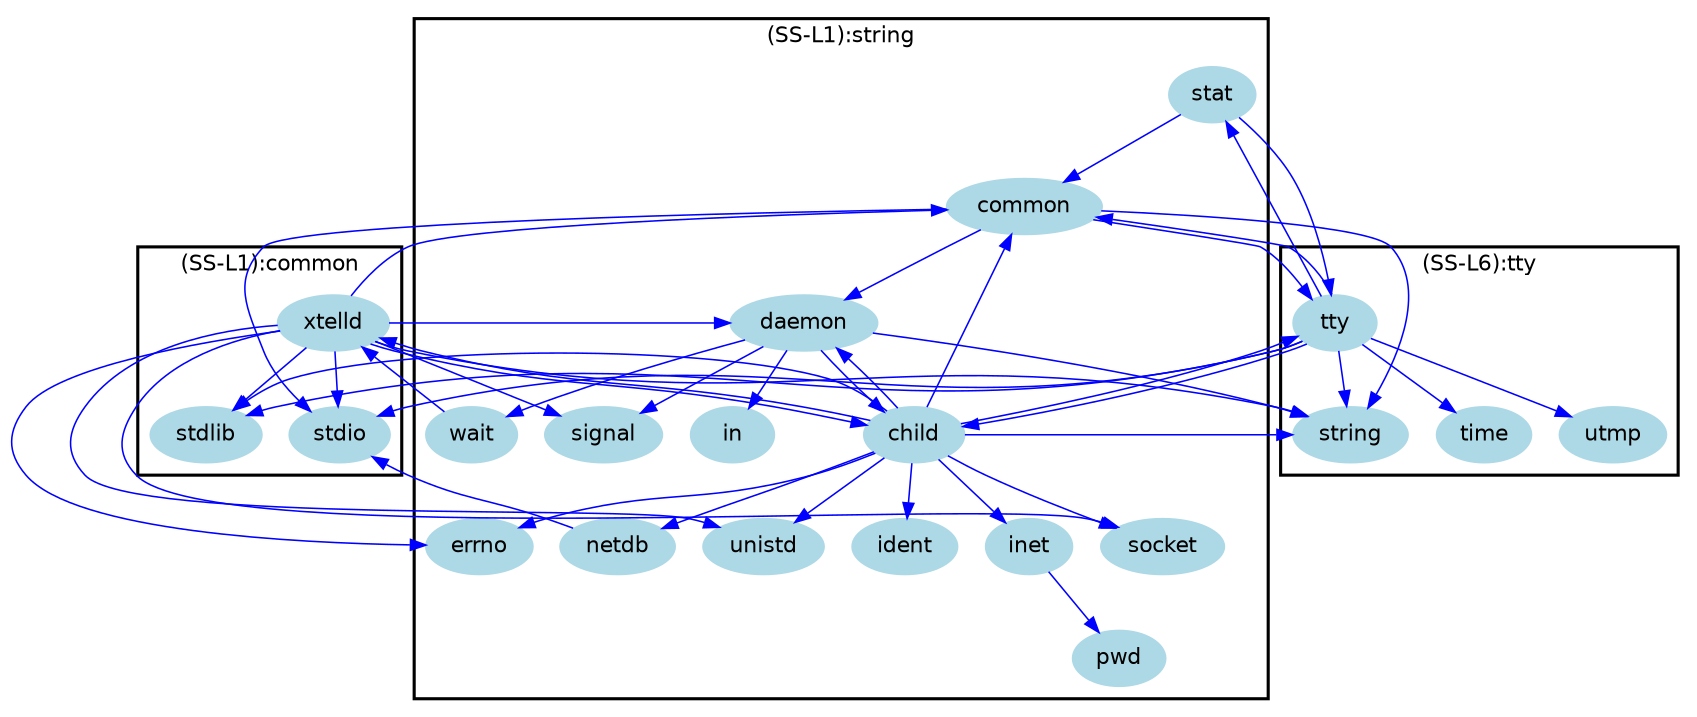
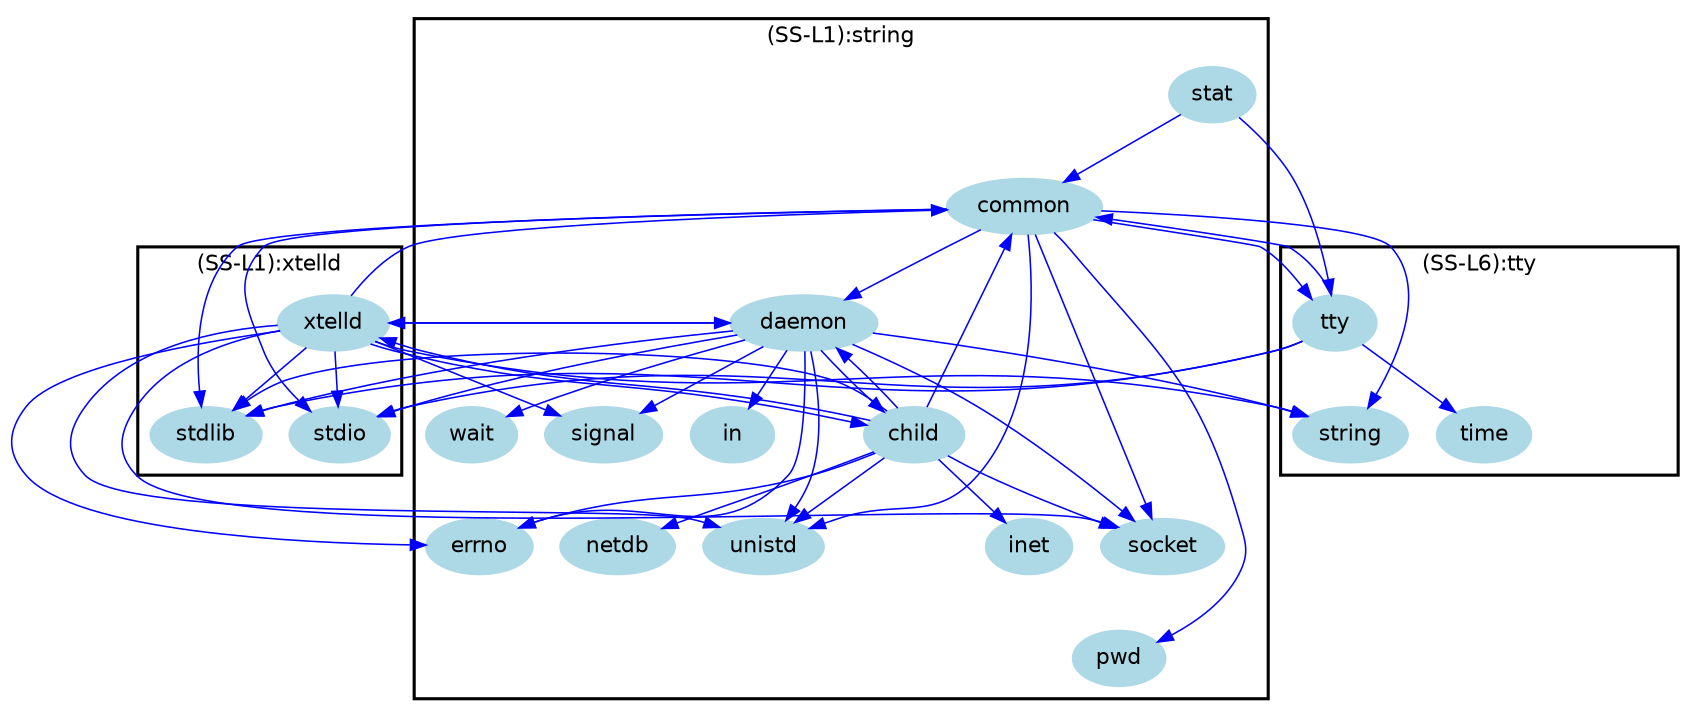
edge "common" -> "stdlib": added
edge "tty" -> "stat": removed
cluster "(SS-L1):common": label "(SS-L1):common" -> "(SS-L1):xtelld"
edge "daemon" -> "stdlib": added
edge "common" -> "socket": added
edge "wait" -> "xtelld": now "daemon" -> "xtelld"
edge "tty" -> "string": removed
edge "child" -> "tty": removed
edge "tty" -> "child": removed
edge "daemon" -> "socket": added
edge "daemon" -> "unistd": added
edge "child" -> "string": removed
node "utmp": removed
edge "common" -> "unistd": added
edge "daemon" -> "errno": added
edge "netdb" -> "stdio": now "daemon" -> "stdio"
node "ident": removed
edge "inet" -> "pwd": now "common" -> "pwd"
